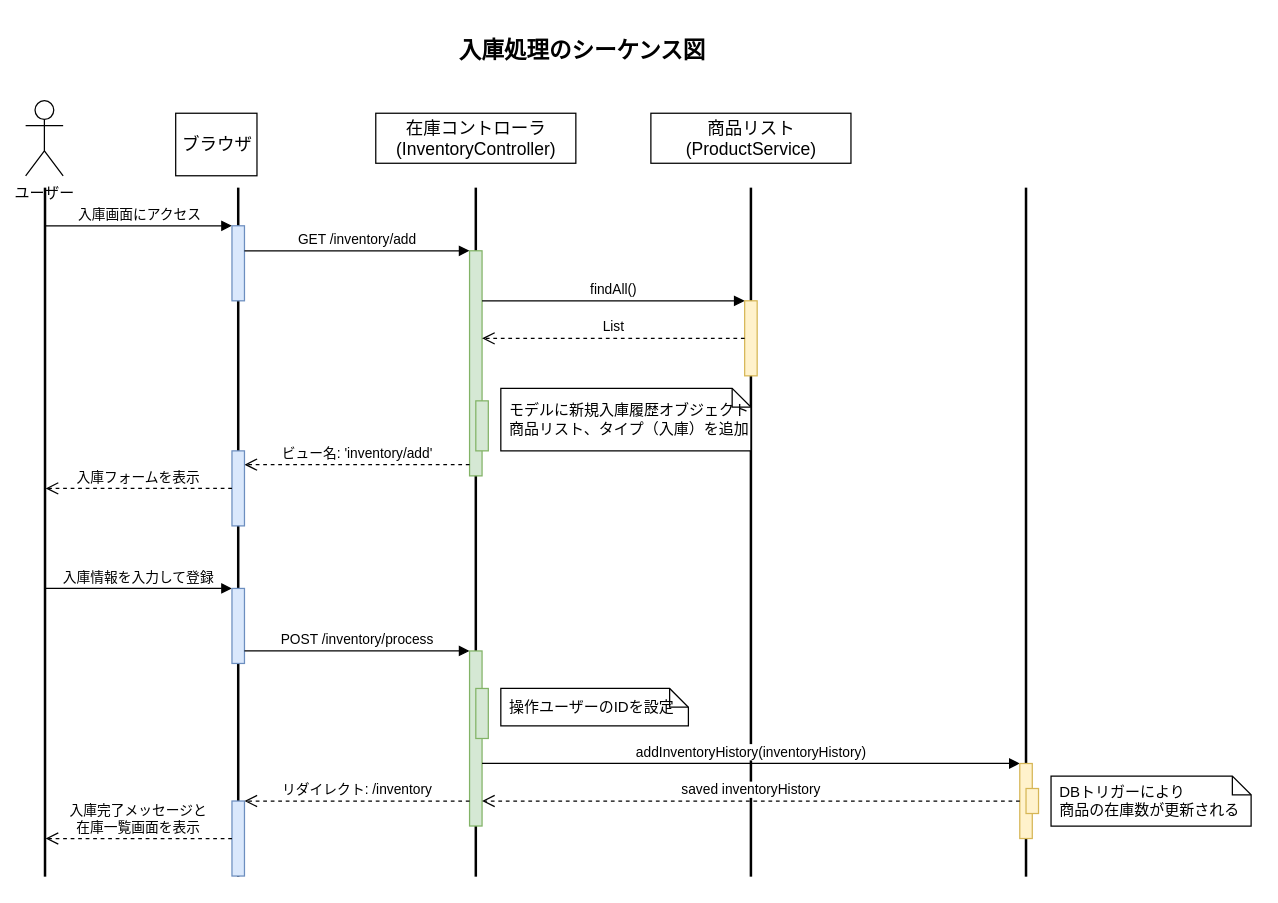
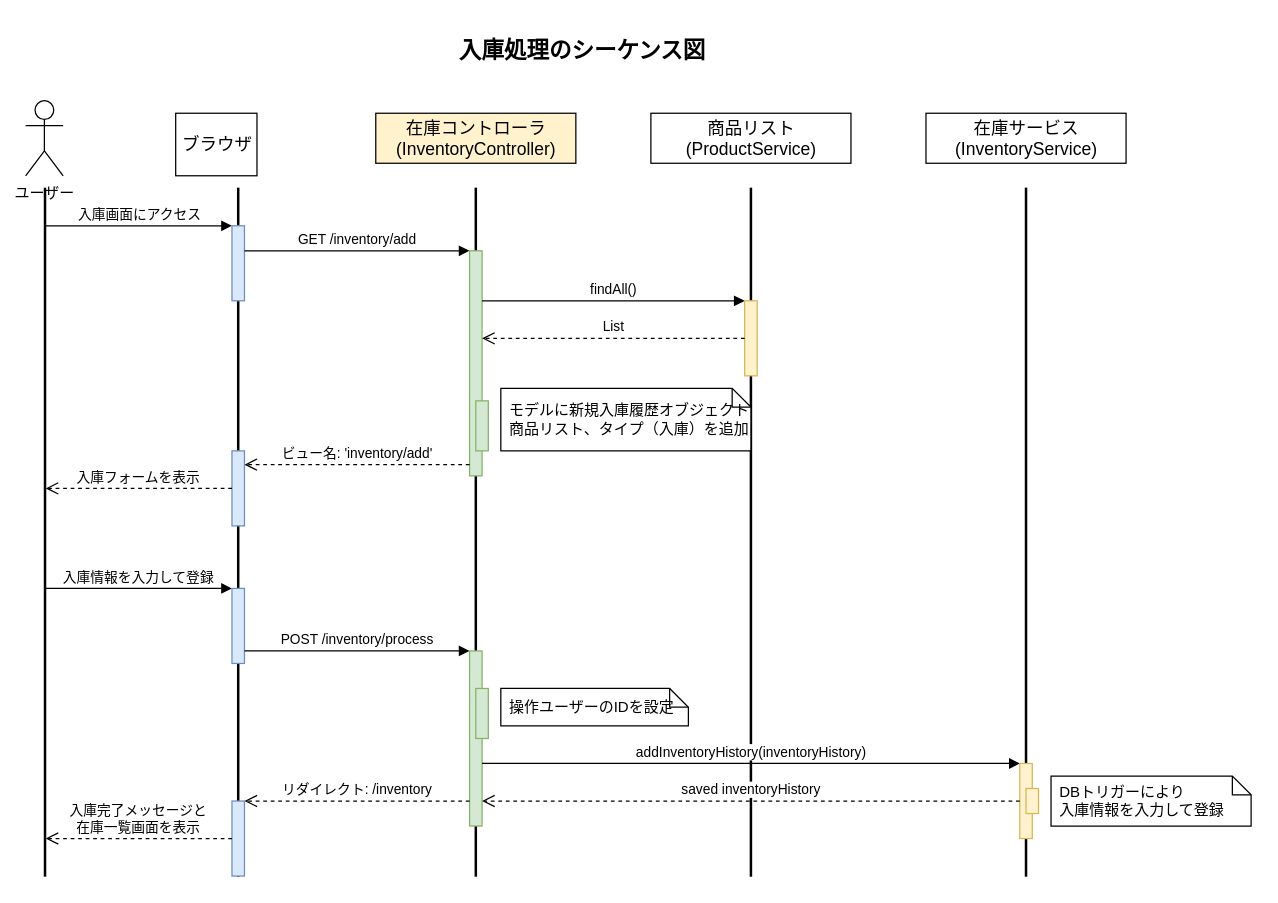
node "在庫コントローラ (InventoryController)": fillcolor #ffffff -> #fff2cc
node "在庫サービス (InventoryService)": added
node "DBトリガーにより 商品の在庫数が更新される": label "DBトリガーにより 商品の在庫数が更新される" -> "DBトリガーにより 入庫情報を入力して登録"
